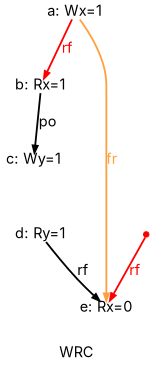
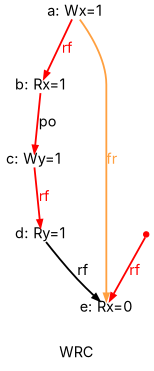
edge "b: Rx=1" -> "c: Wy=1": color black -> red
edge "c: Wy=1" -> "d: Ry=1": added, label "rf"
